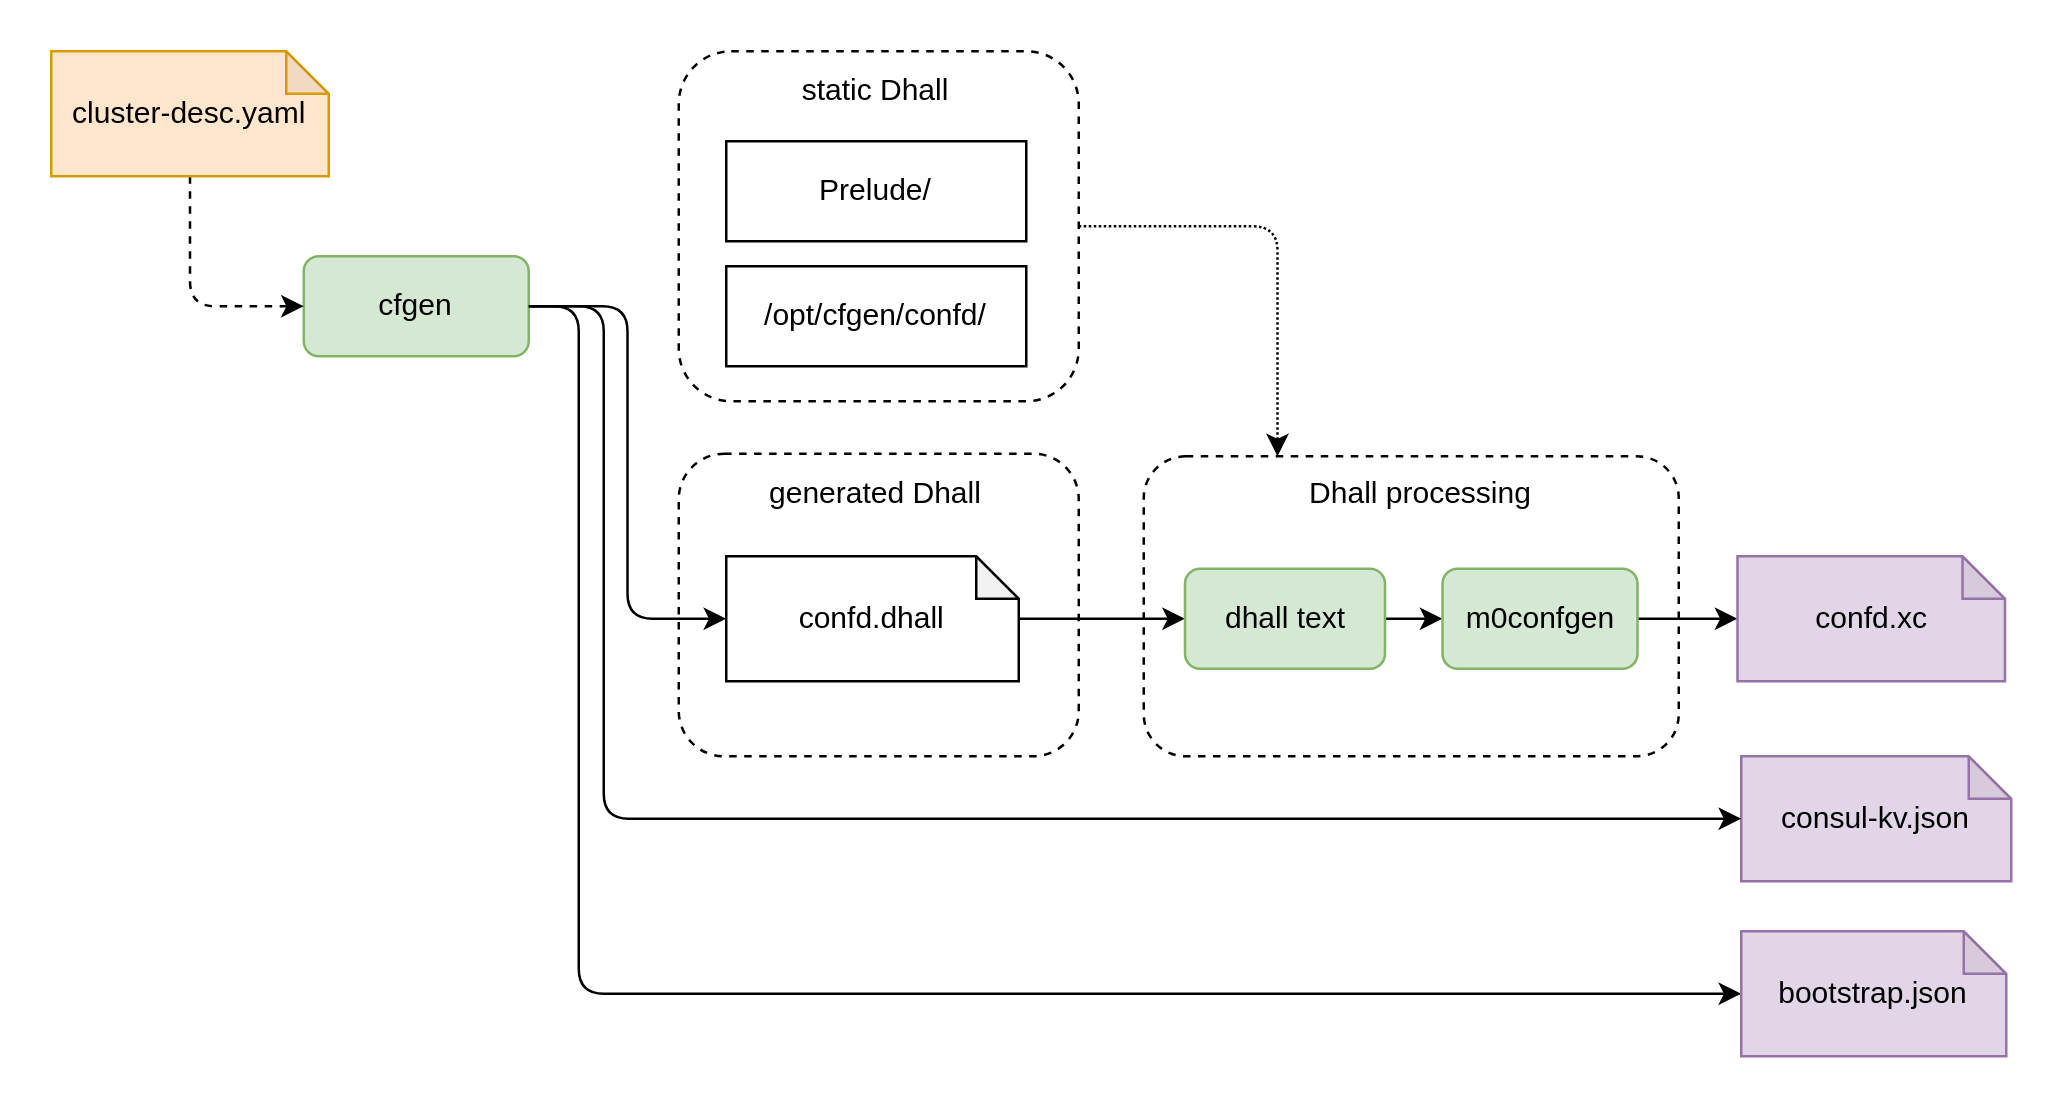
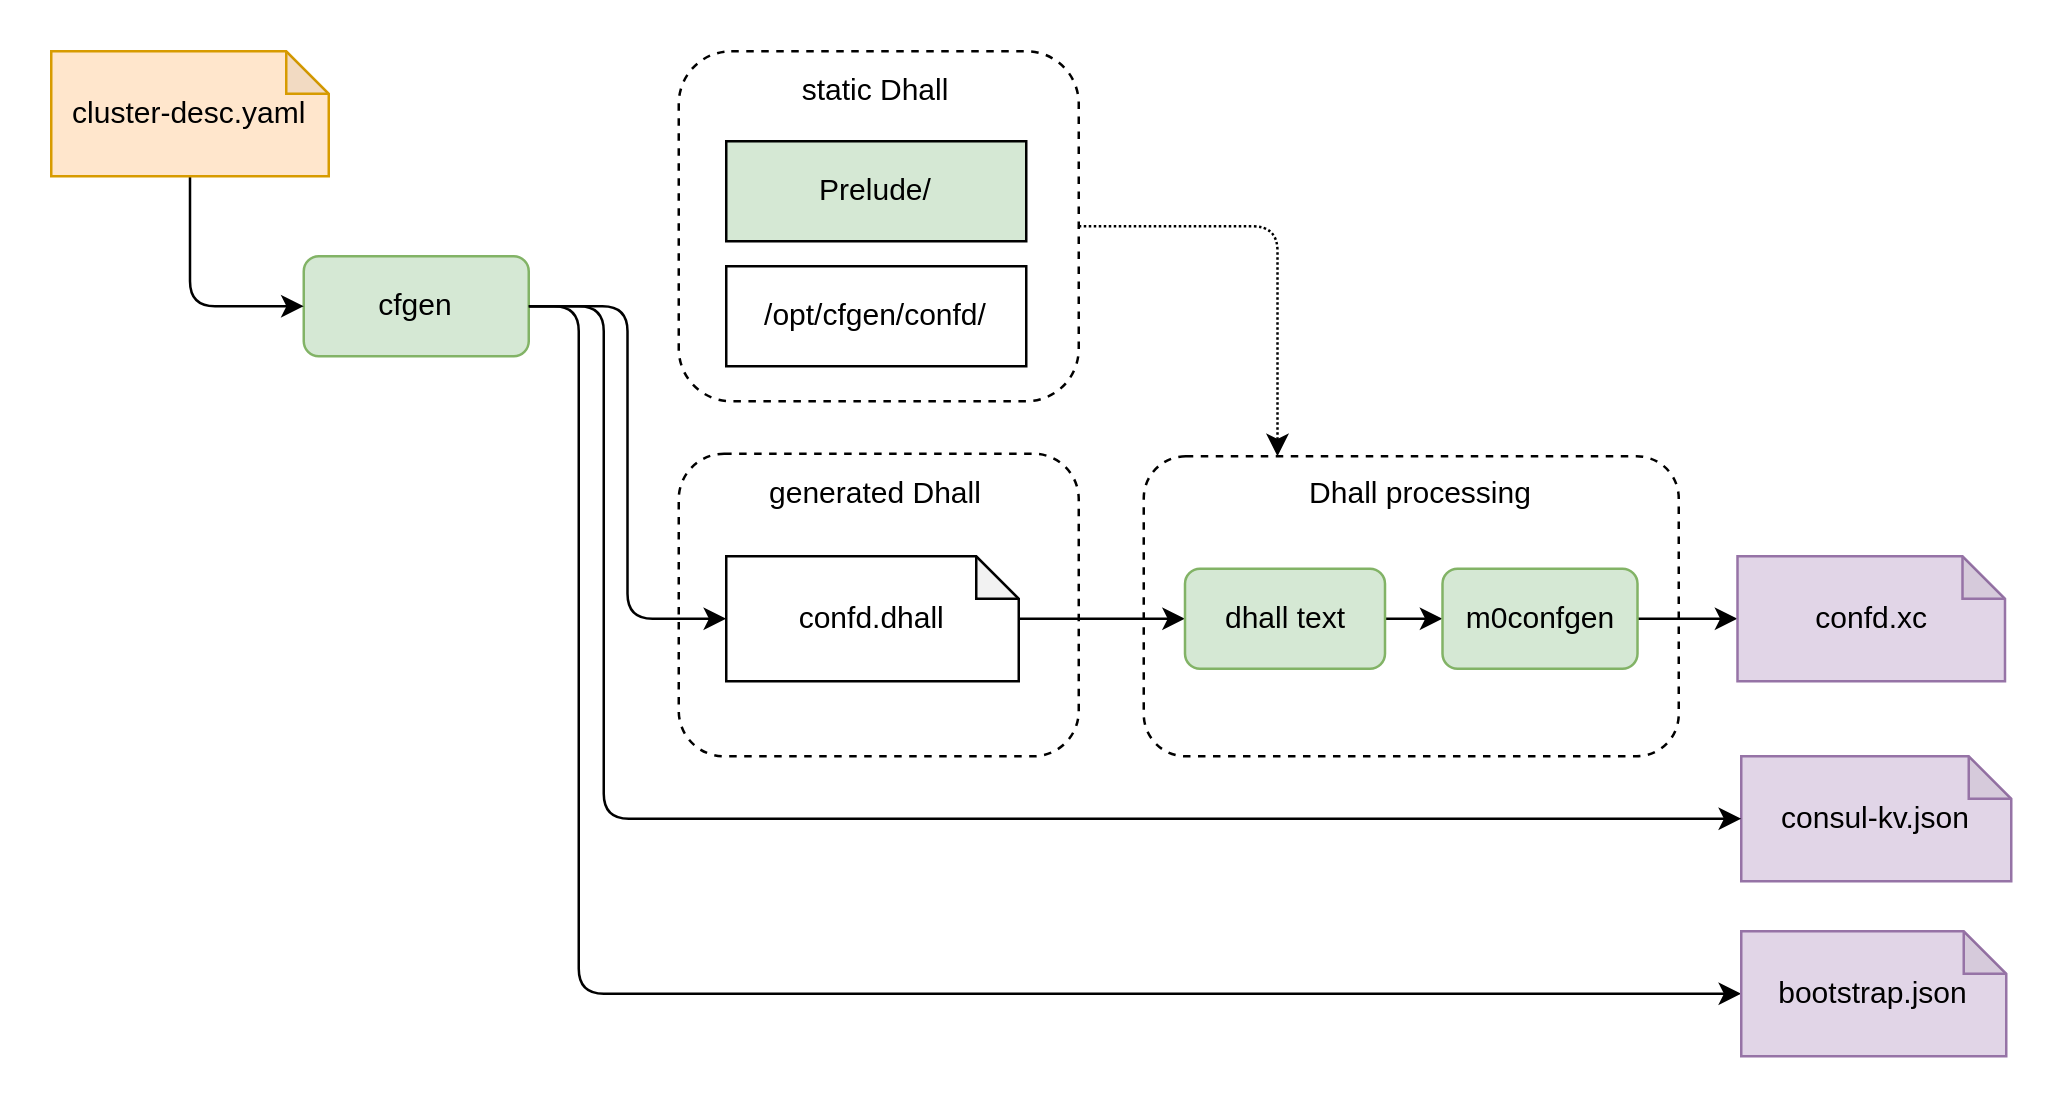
node "Prelude/": fillcolor #ffffff -> #d5e8d4
edge "cluster-desc.yaml" -> "cfgen": style dashed -> solid
